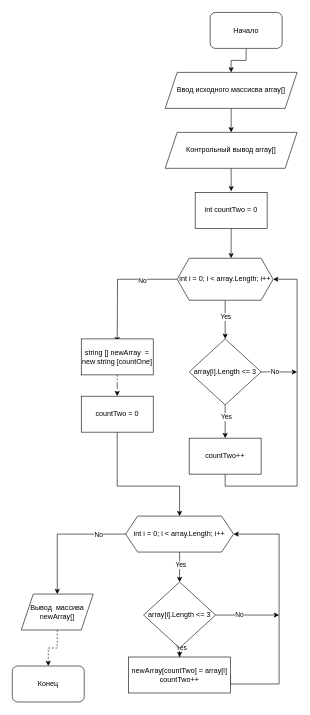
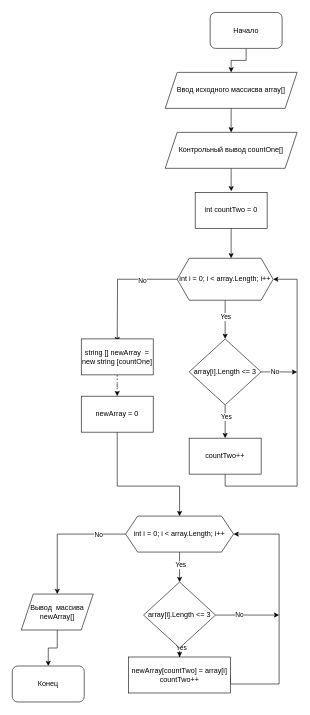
node "Контрольный вывод array[]": label "Контрольный вывод array[]" -> "Контрольный вывод countOne[]"
node "countTwo = 0": label "countTwo = 0" -> "newArray = 0"
edge "Вывод массива newArray[]" -> "Конец": style dashed -> solid
